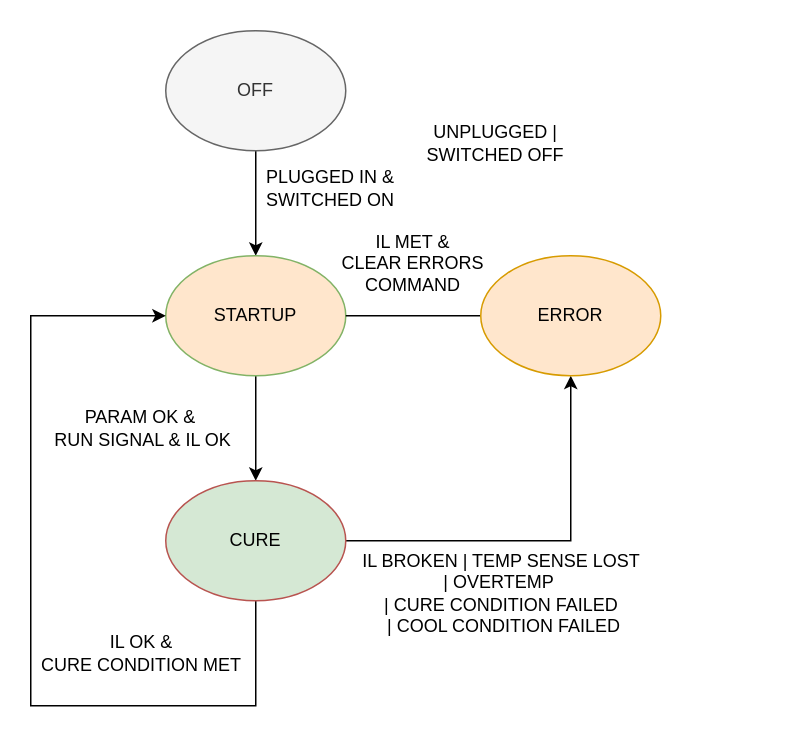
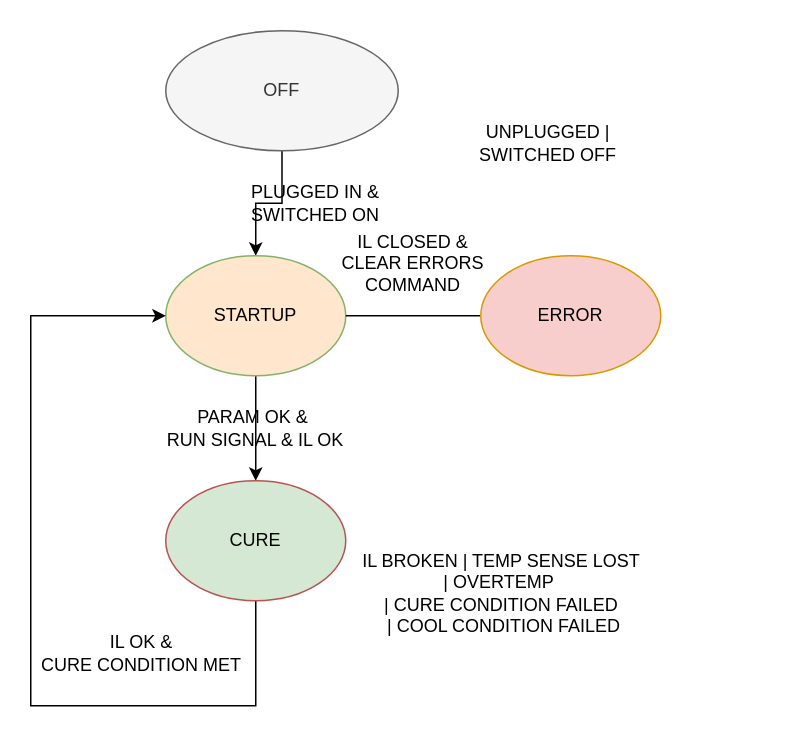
node "OFF": size 180x120 -> 233x120
node "UNPLUGGED | SWITCHED OFF": moved (496, 143) -> (548, 143)
node "PLUGGED IN & SWITCHED ON": moved (331, 188) -> (316, 203)
node "IL MET & CLEAR ERRORS COMMAND": label "IL MET & CLEAR ERRORS COMMAND" -> "IL CLOSED & CLEAR ERRORS COMMAND"
node "ERROR": fillcolor #ffe6cc -> #f8cecc
node "PARAM OK & RUN SIGNAL & IL OK": moved (143, 428) -> (256, 428)
edge "CURE" -> "ERROR": removed
